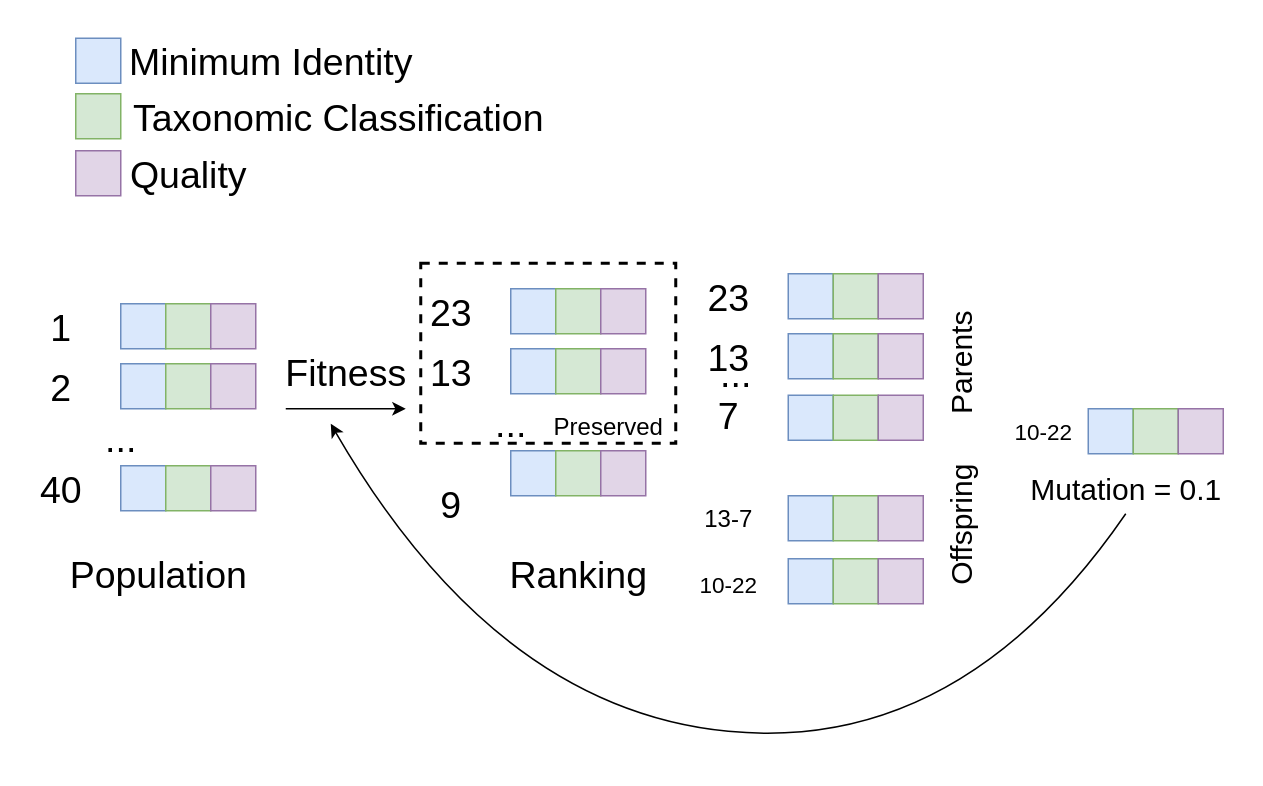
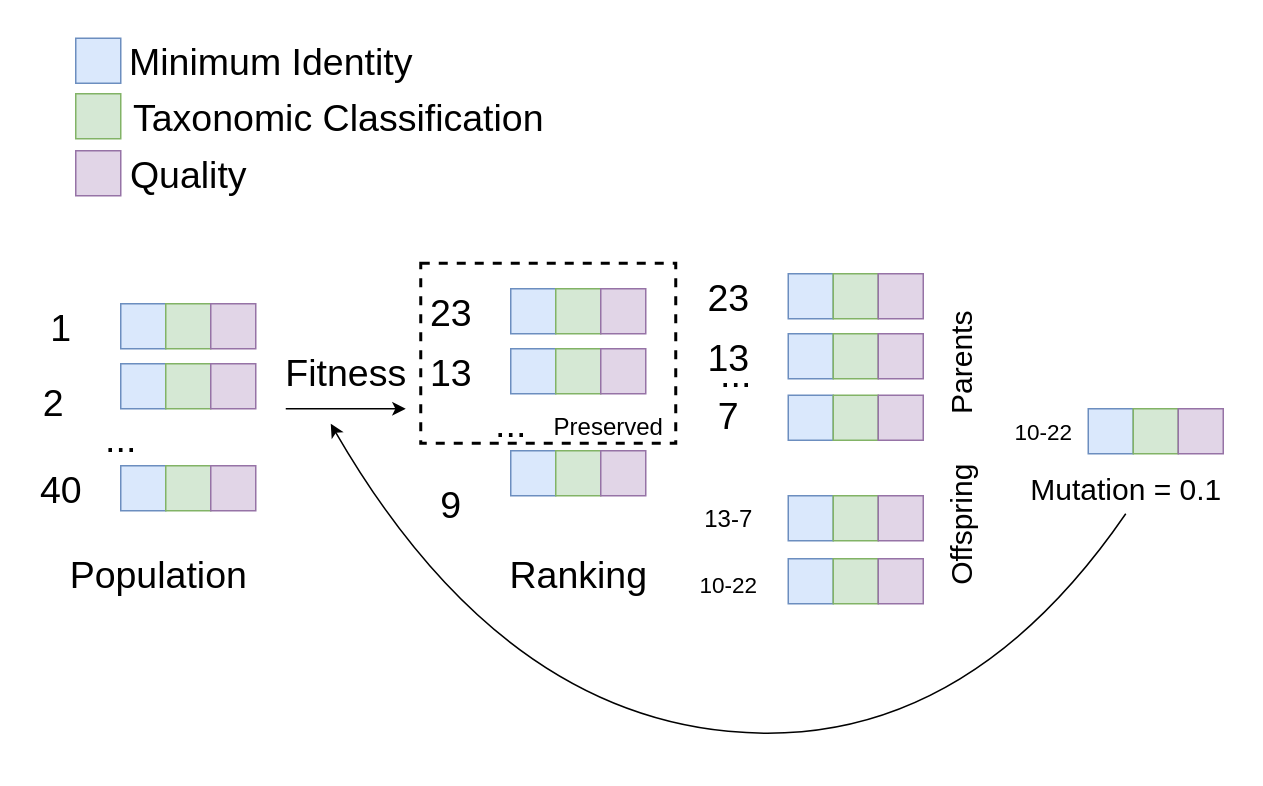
node "2": moved (61, 386) -> (53, 401)
